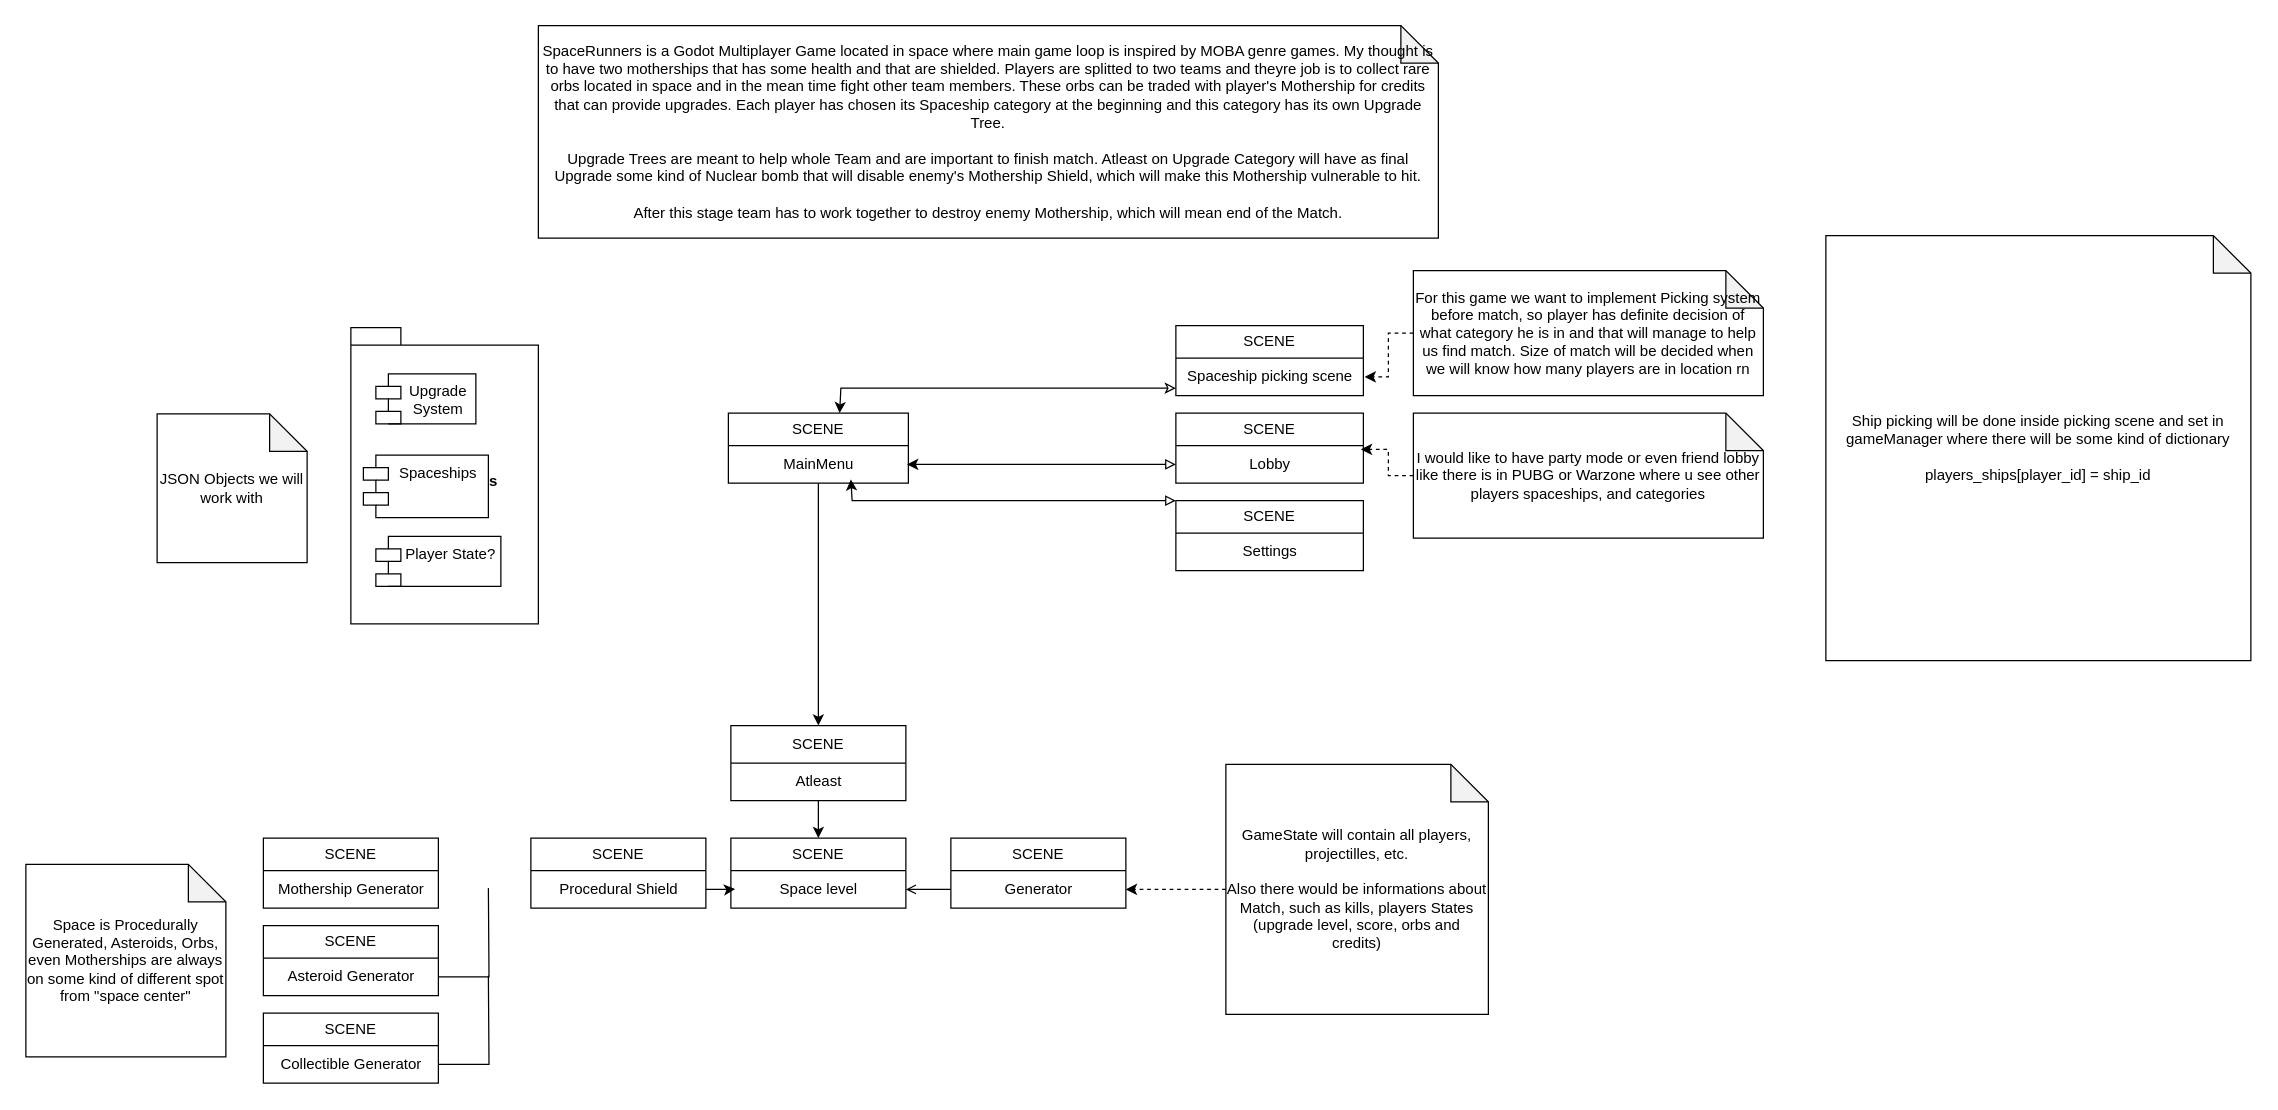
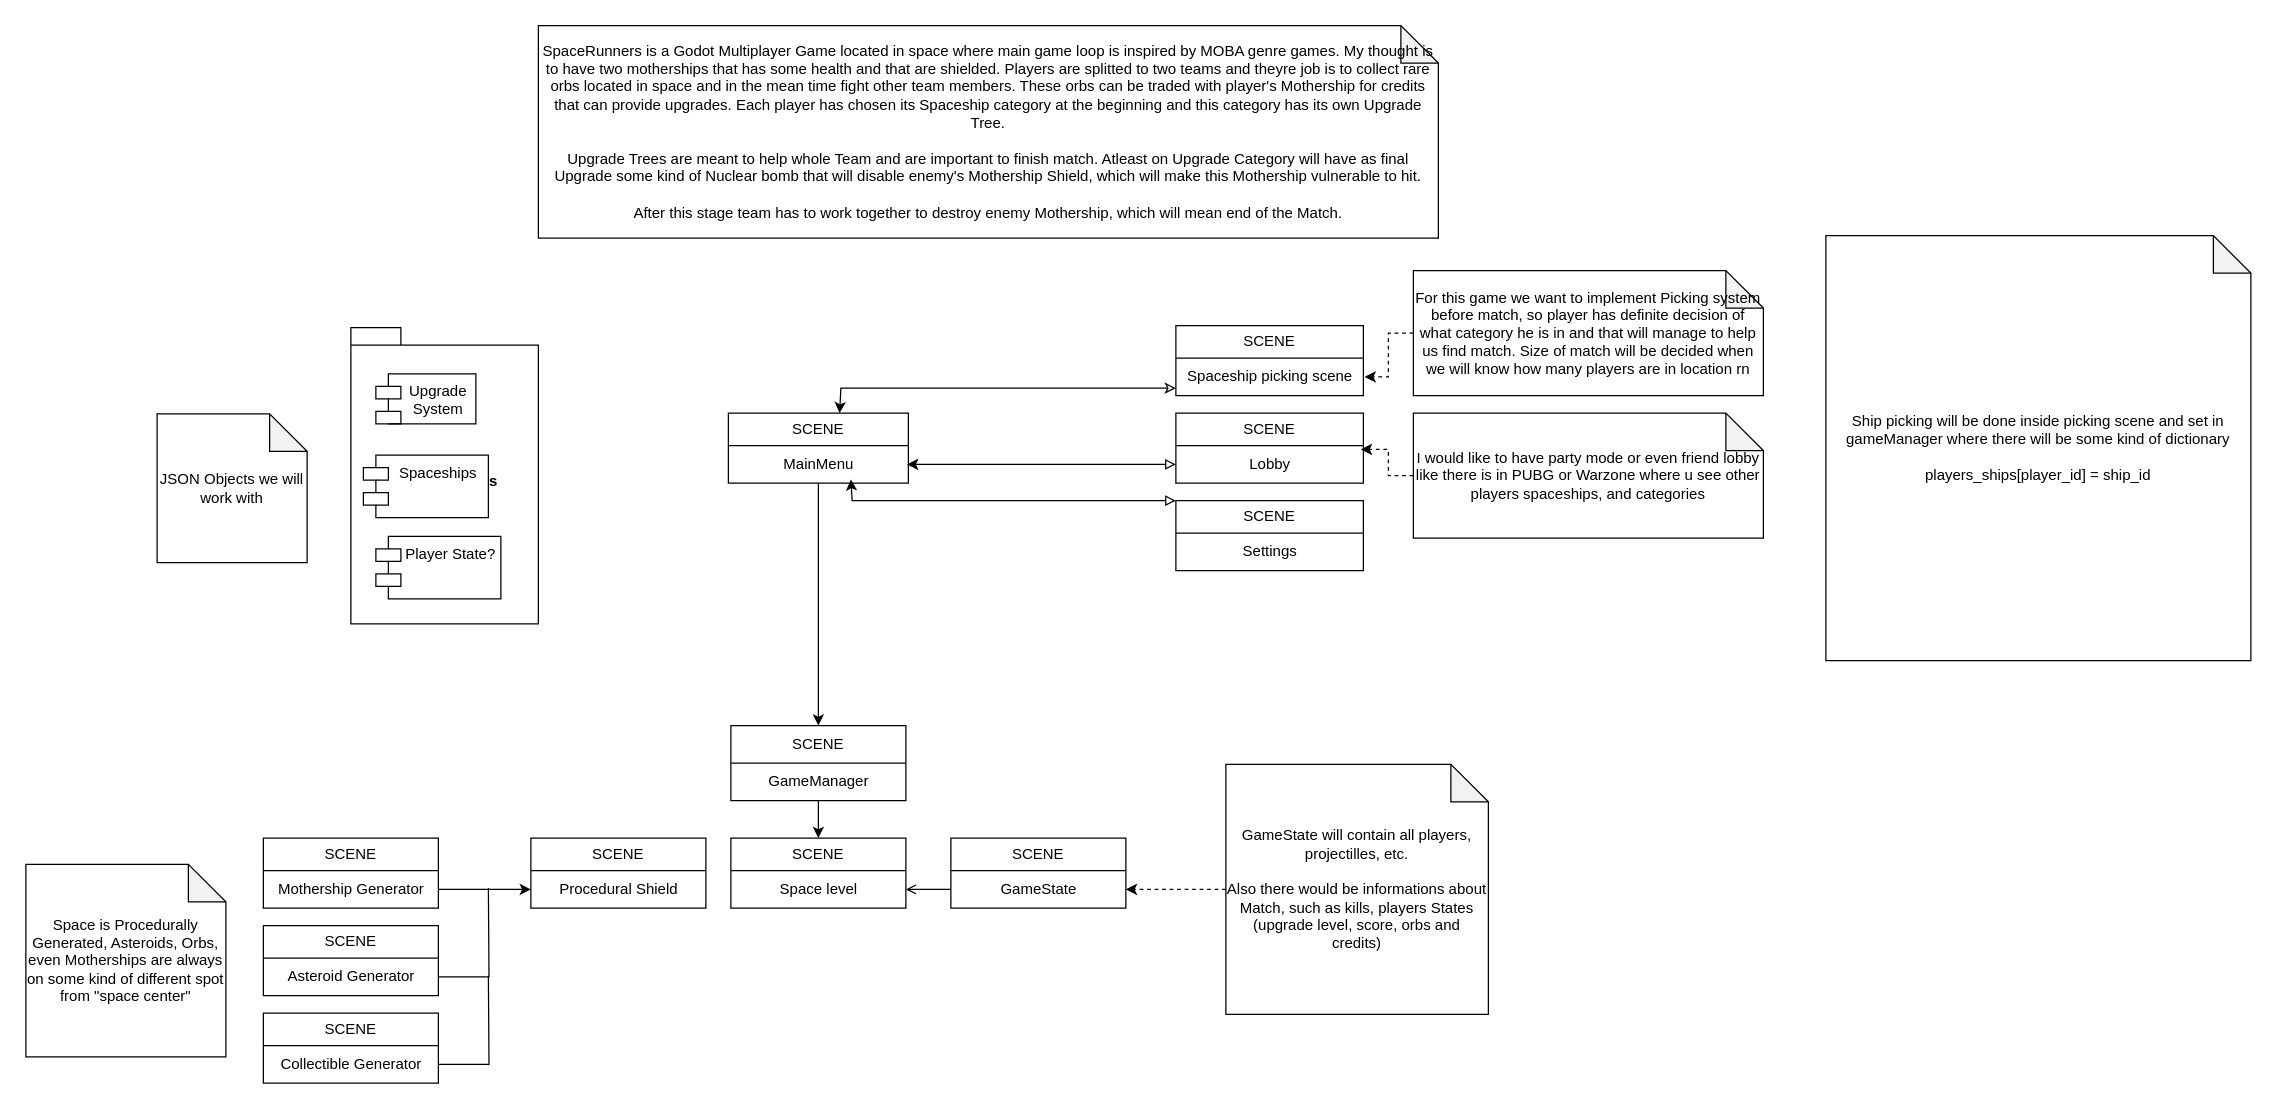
node "Player State?": size 125x50 -> 125x63
node "Atleast": label "Atleast" -> "GameManager"
edge "Mothership Generator" -> "Procedural Shield": added
edge "Procedural Shield" -> "Space level": removed
node "Generator": label "Generator" -> "GameState"
